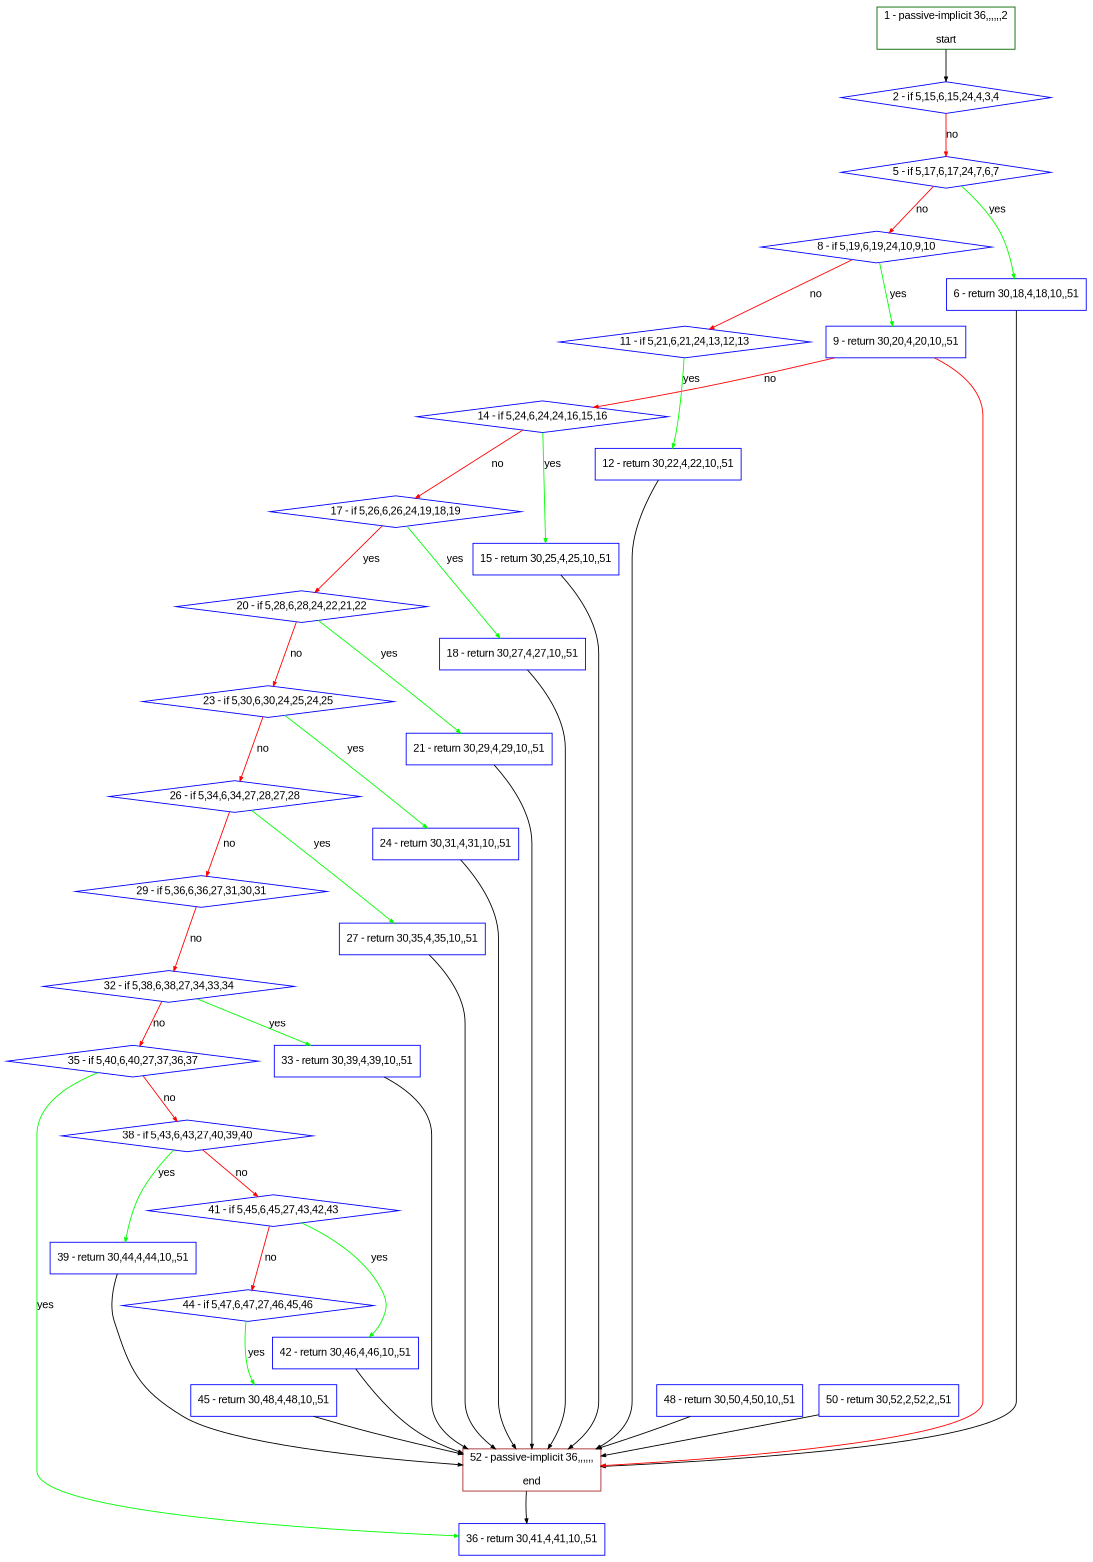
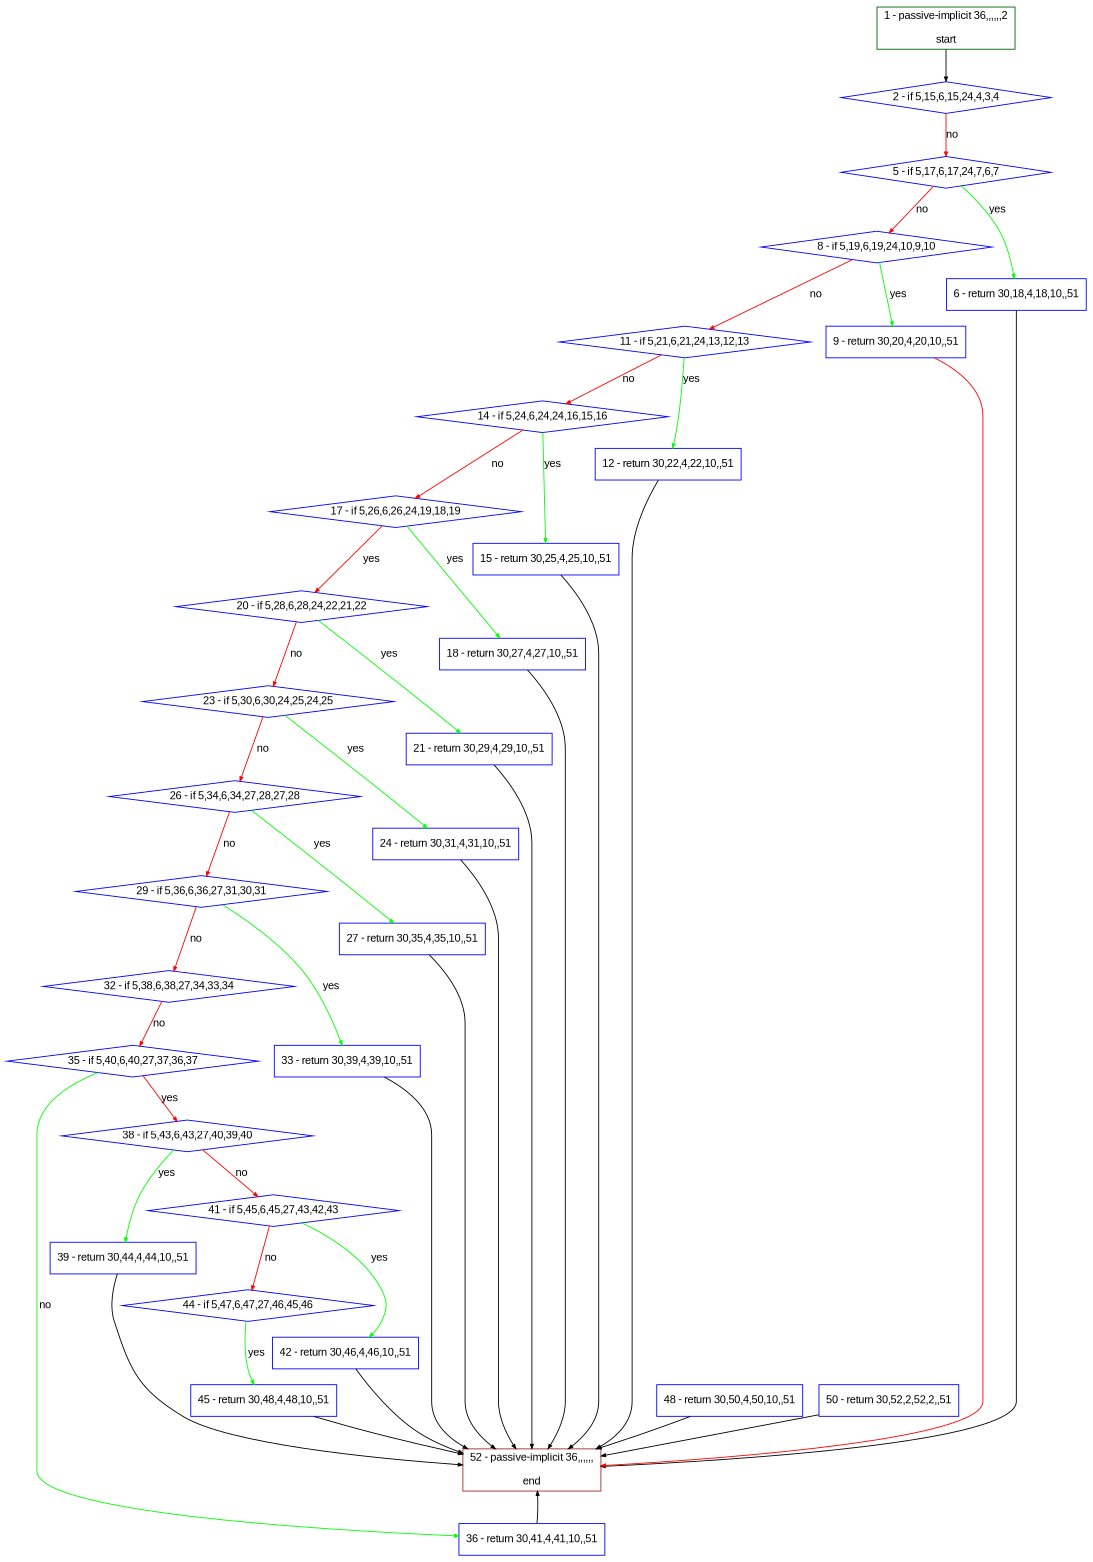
edge "9 - return 30,20,4,20,10,,51" -> "14 - if 5,24,6,24,24,16,15,16": now "11 - if 5,21,6,21,24,13,12,13" -> "14 - if 5,24,6,24,24,16,15,16"
edge "32 - if 5,38,6,38,27,34,33,34" -> "33 - return 30,39,4,39,10,,51": now "29 - if 5,36,6,36,27,31,30,31" -> "33 - return 30,39,4,39,10,,51"
edge "35 - if 5,40,6,40,27,37,36,37" -> "38 - if 5,43,6,43,27,40,39,40": label "no" -> "yes"
edge "35 - if 5,40,6,40,27,37,36,37" -> "36 - return 30,41,4,41,10,,51": label "yes" -> "no"
edge "52 - passive-implicit 36,,,,,, end" -> "36 - return 30,41,4,41,10,,51": reversed
